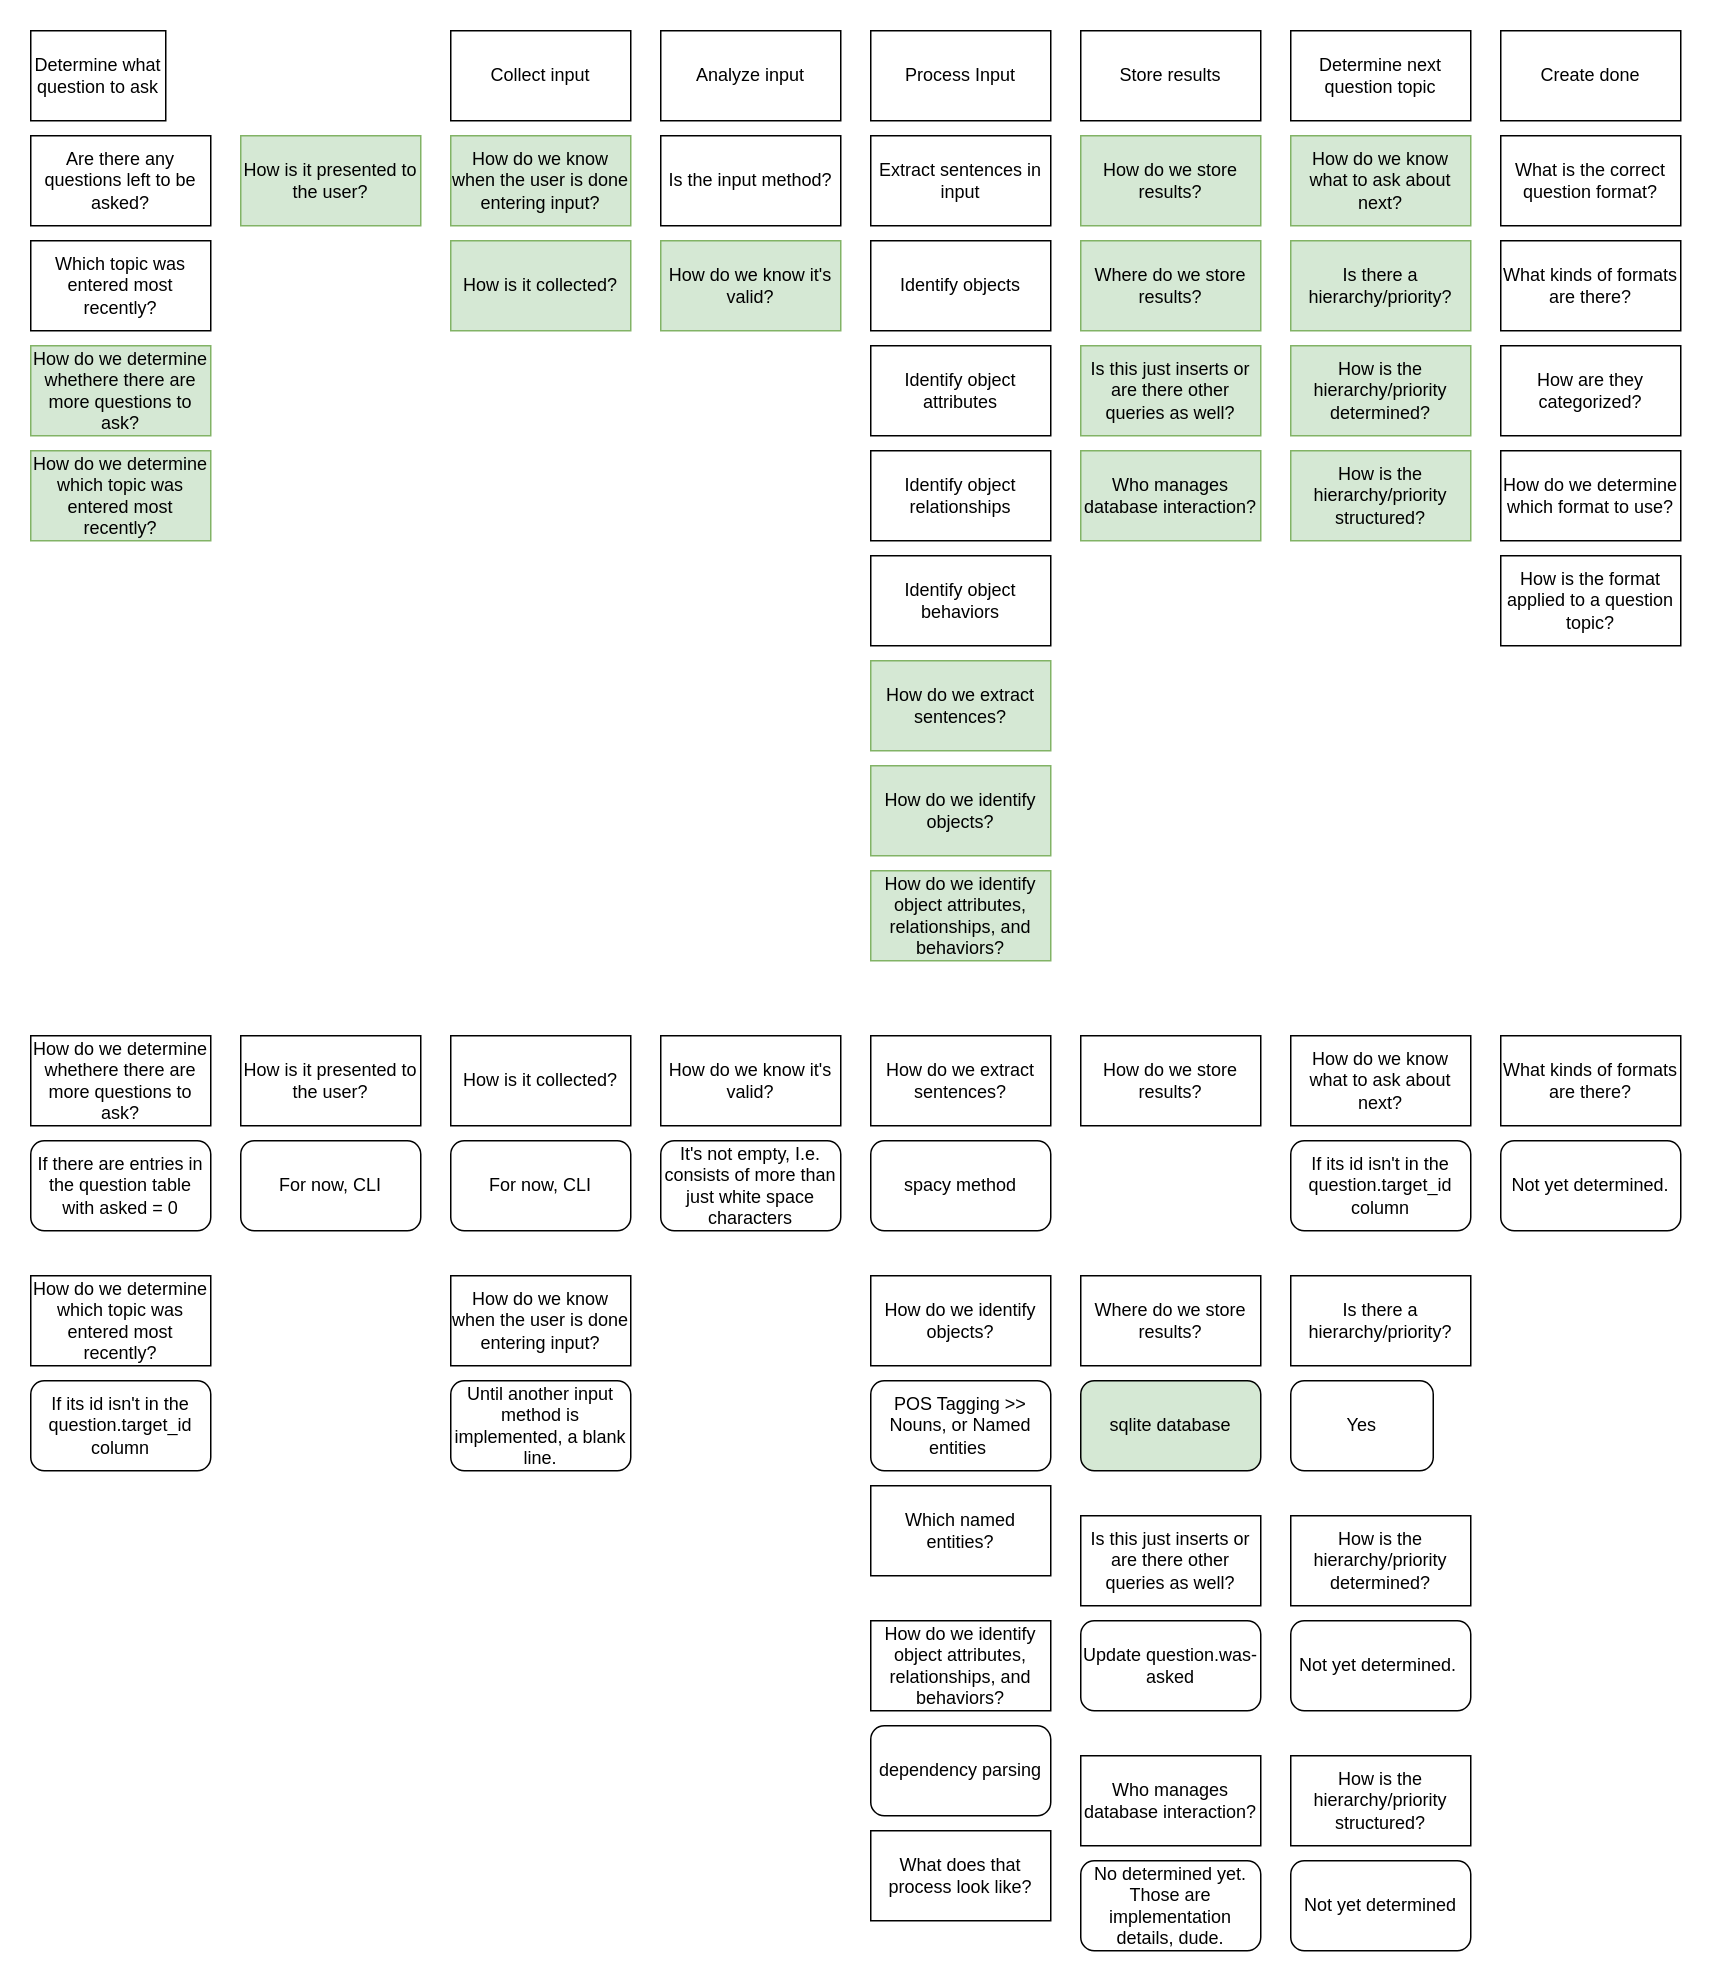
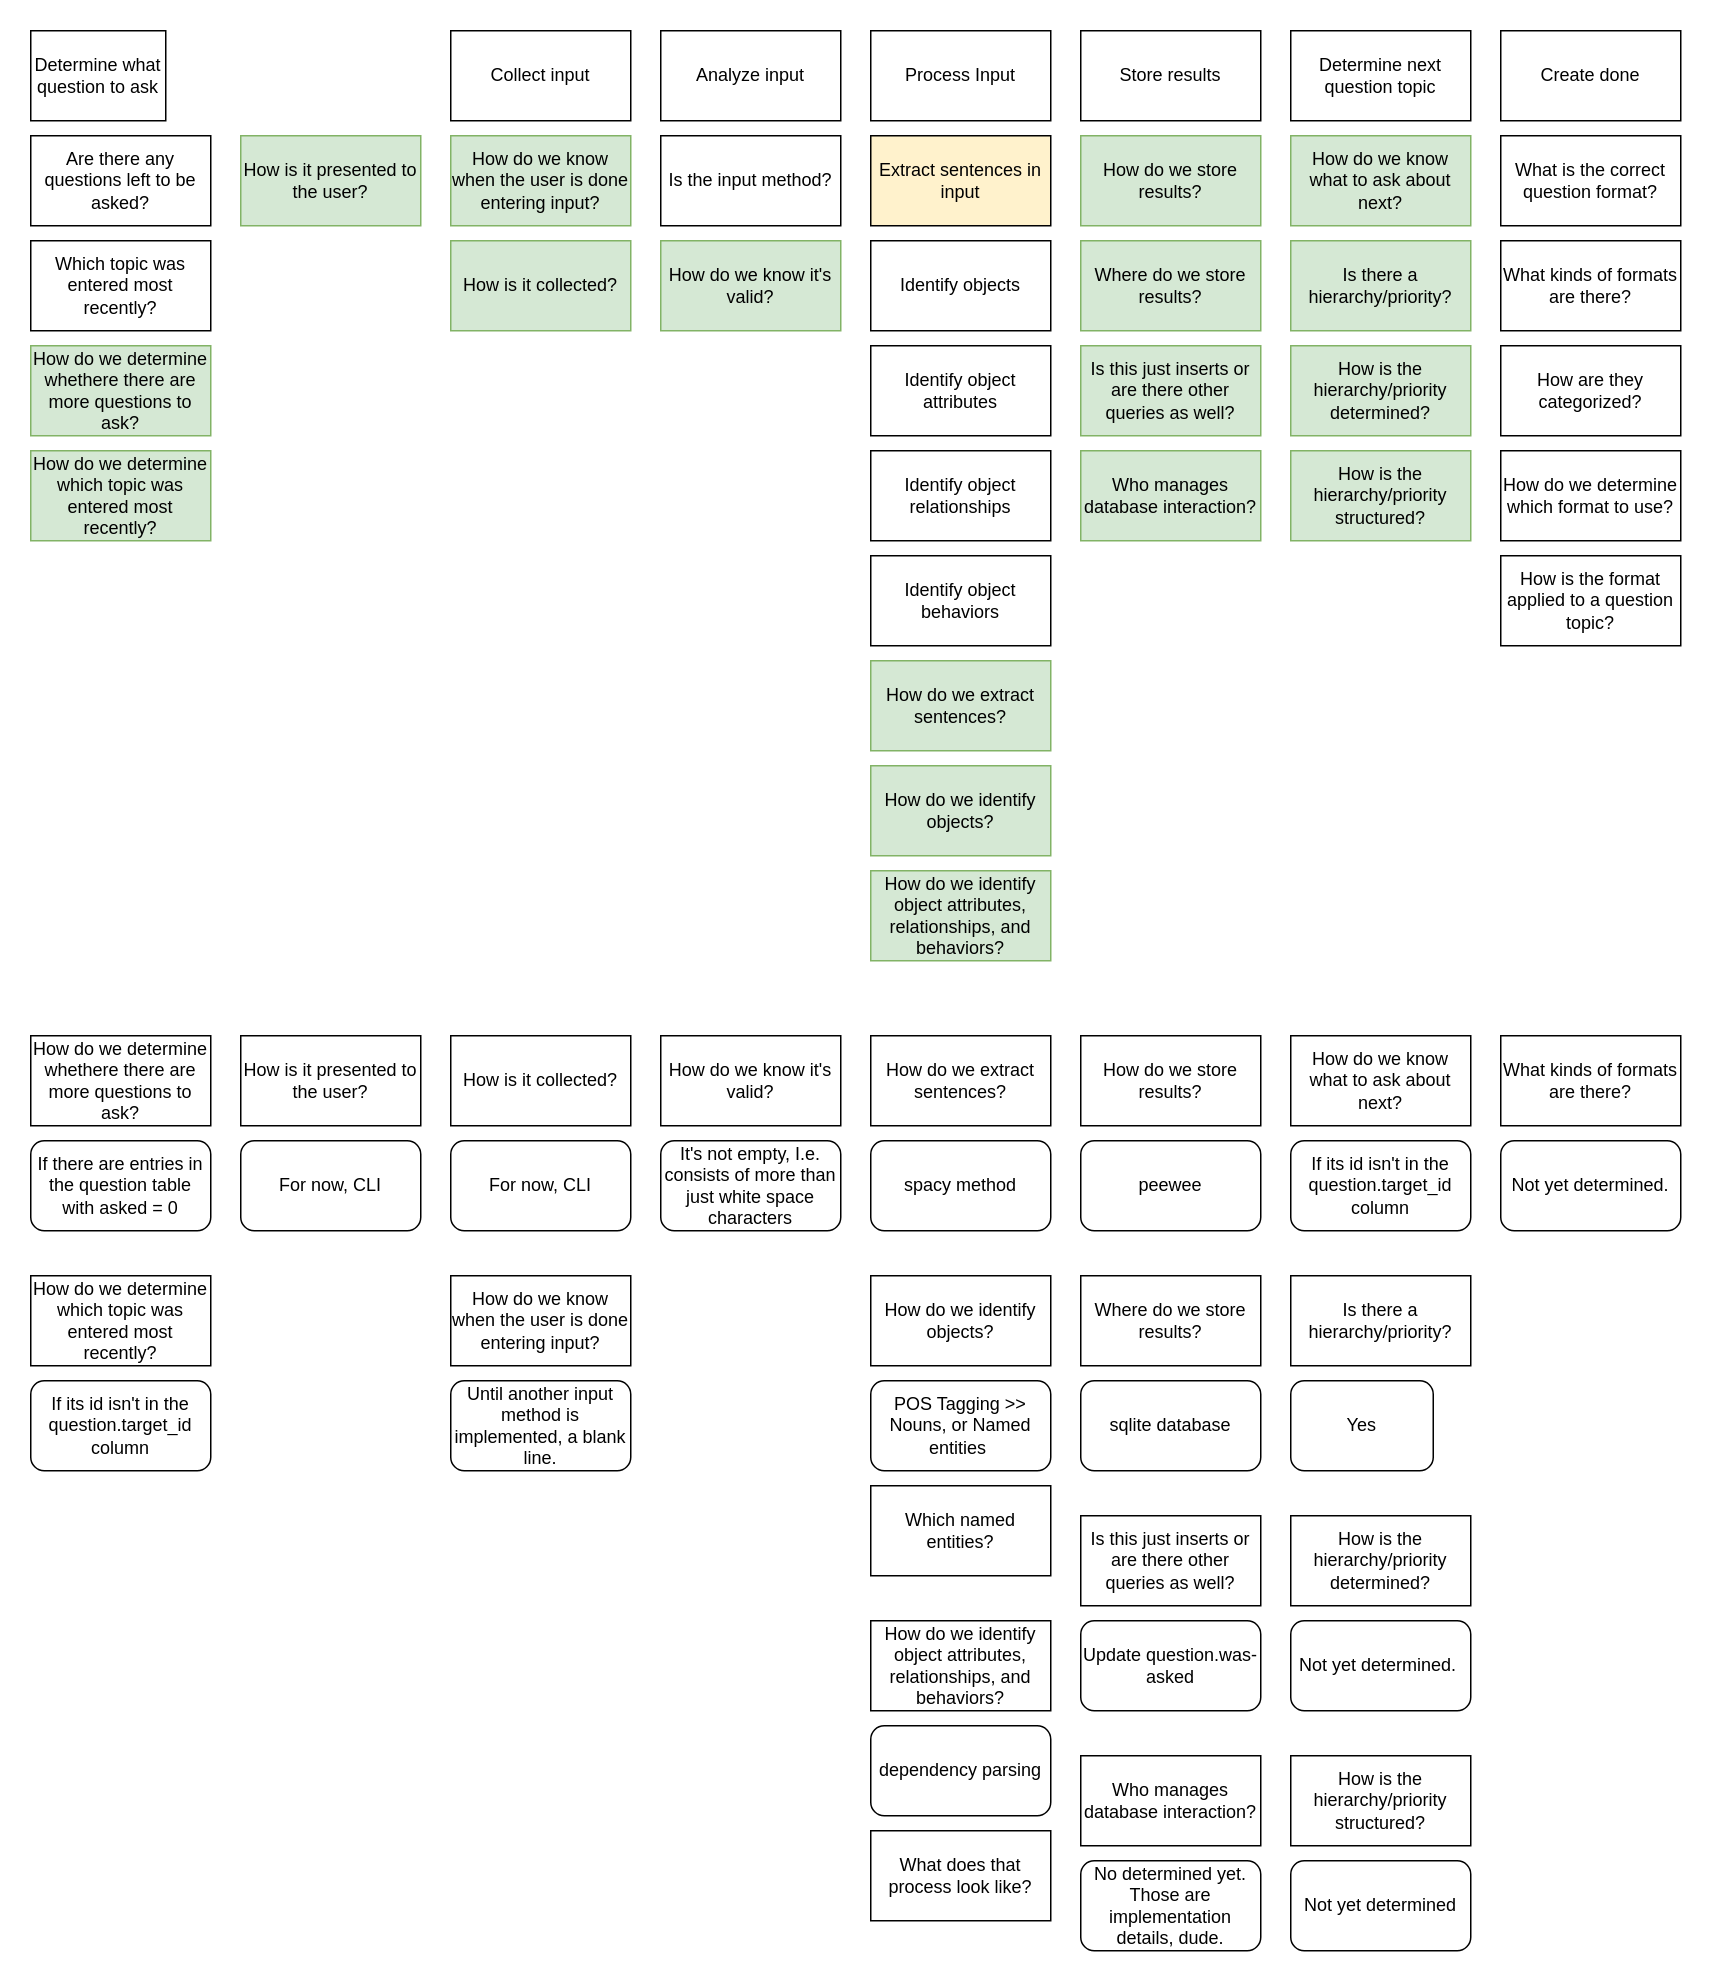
node "Extract sentences in input": fillcolor #ffffff -> #fff2cc
node "peewee": added
node "sqlite database": fillcolor #d5e8d4 -> #ffffff
